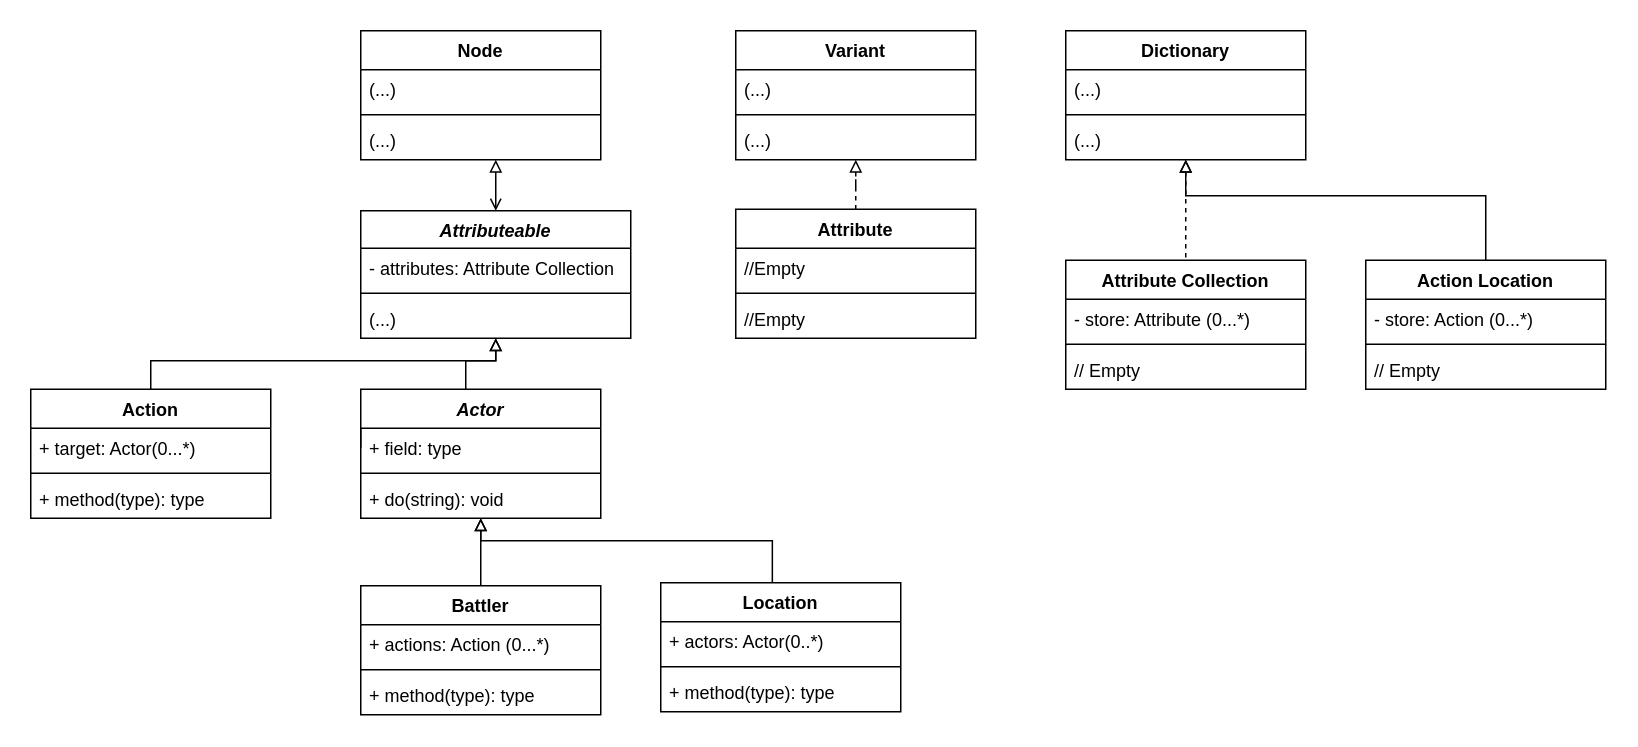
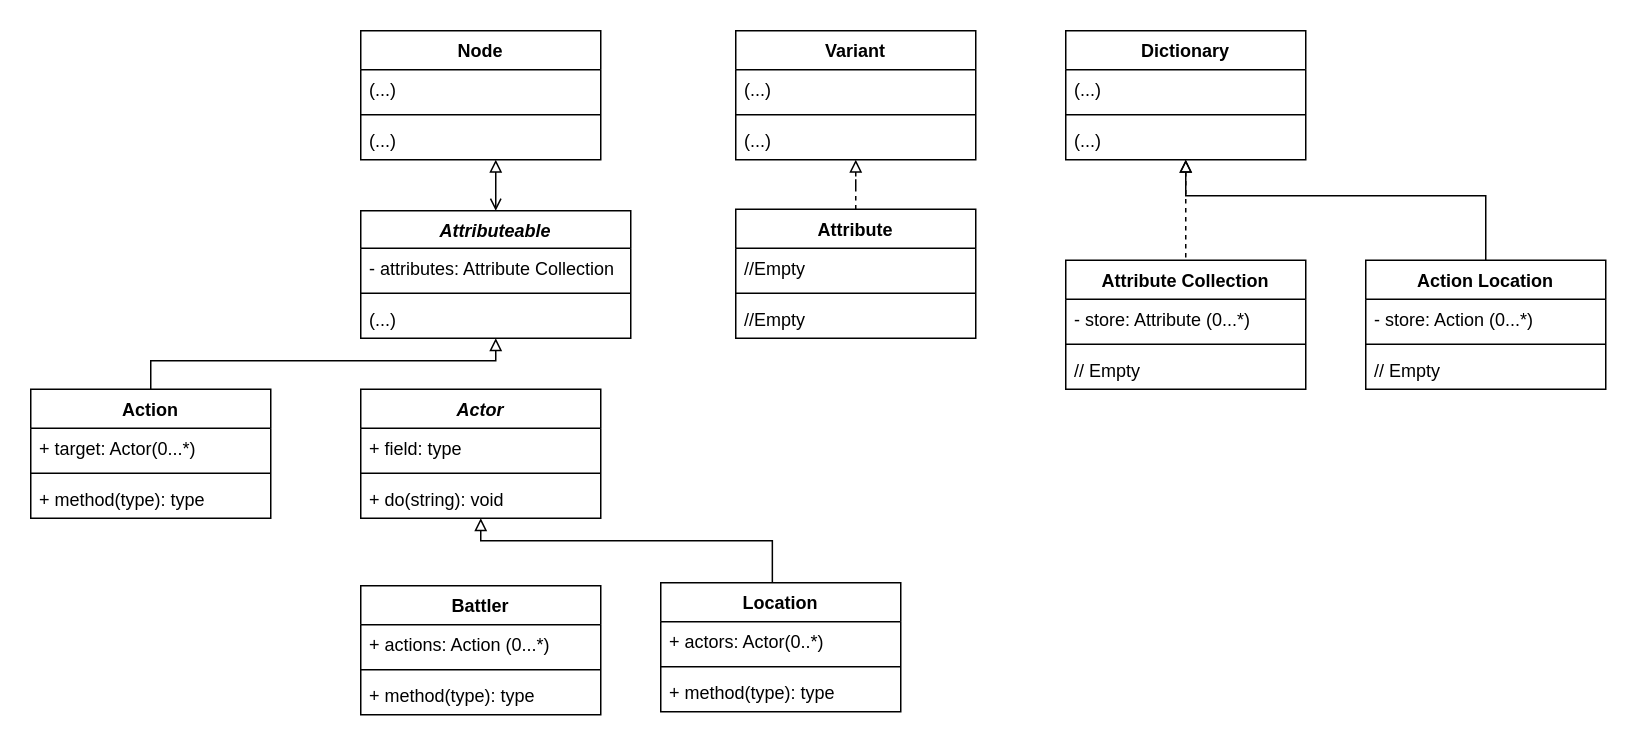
edge "+ field: type" -> "Attributeable": removed
edge "Battler" -> "Actor": removed
